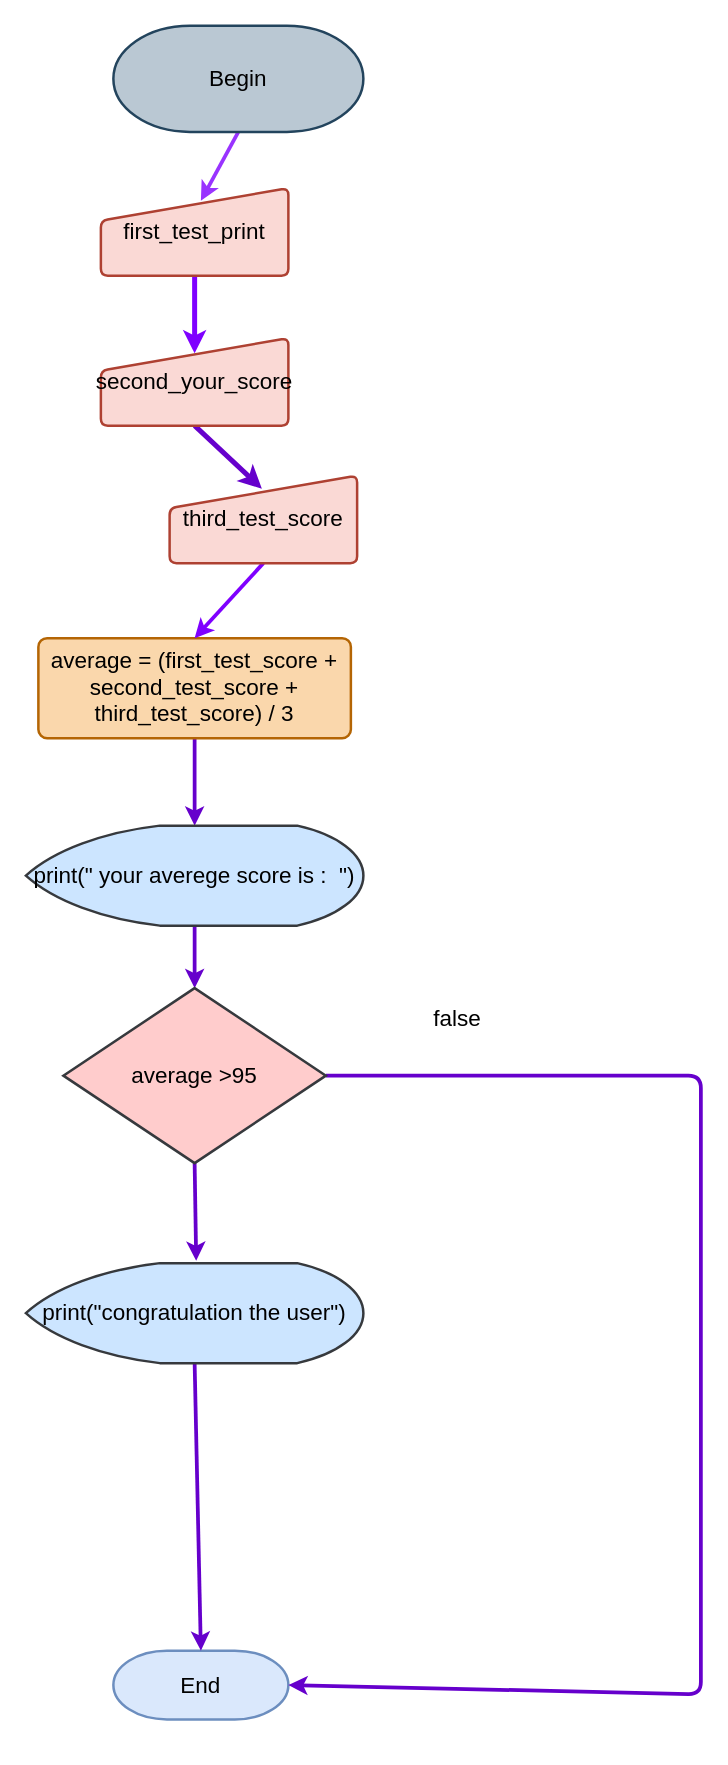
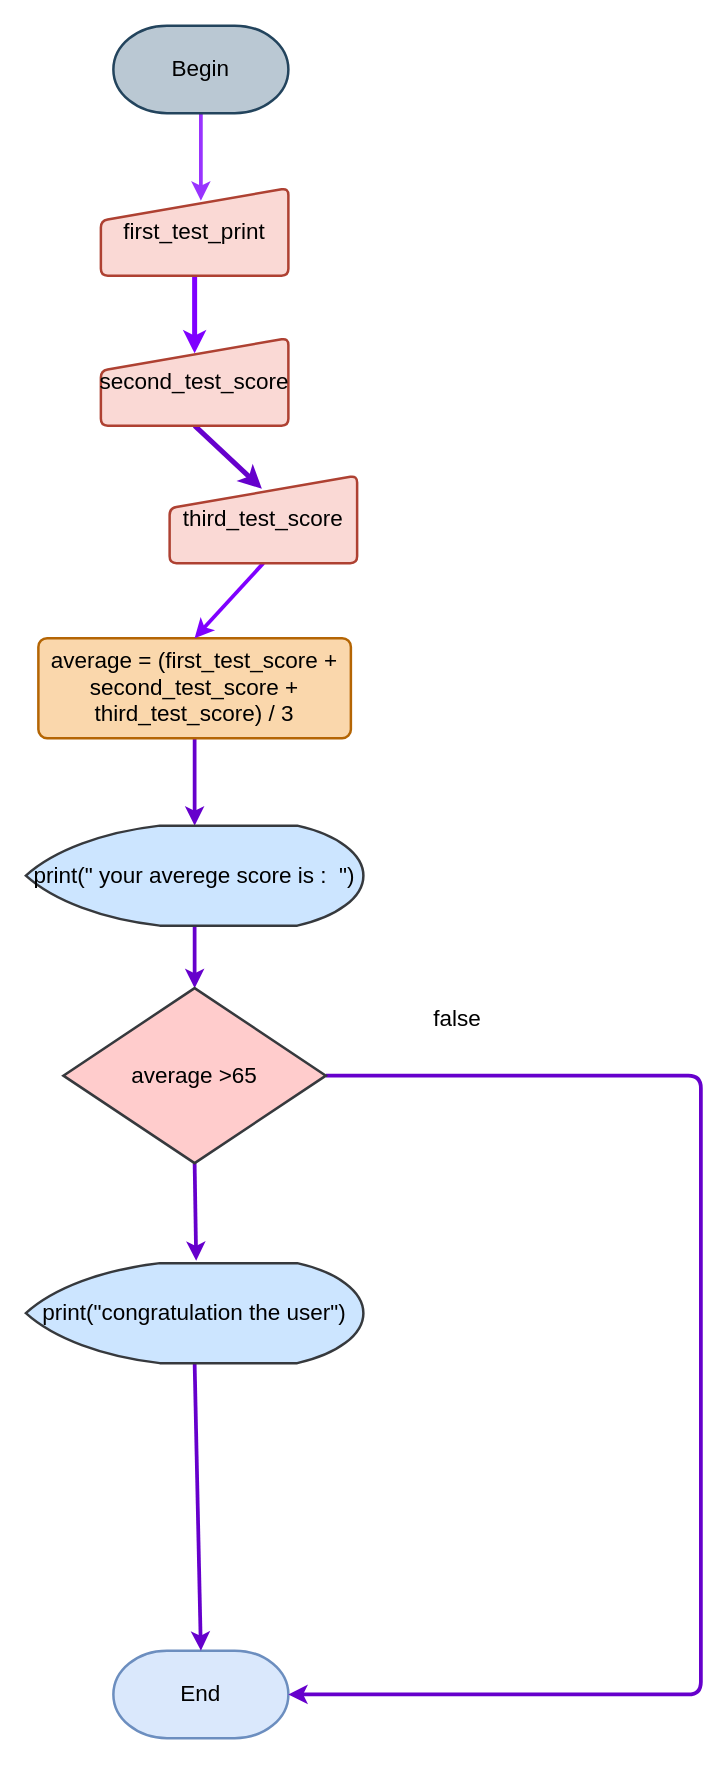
node "Begin": size 250x106 -> 175x88
node "second_your_score": label "second_your_score" -> "second_test_score"
node "average >95": label "average >95" -> "average >65"
node "End": size 175x69 -> 175x88
